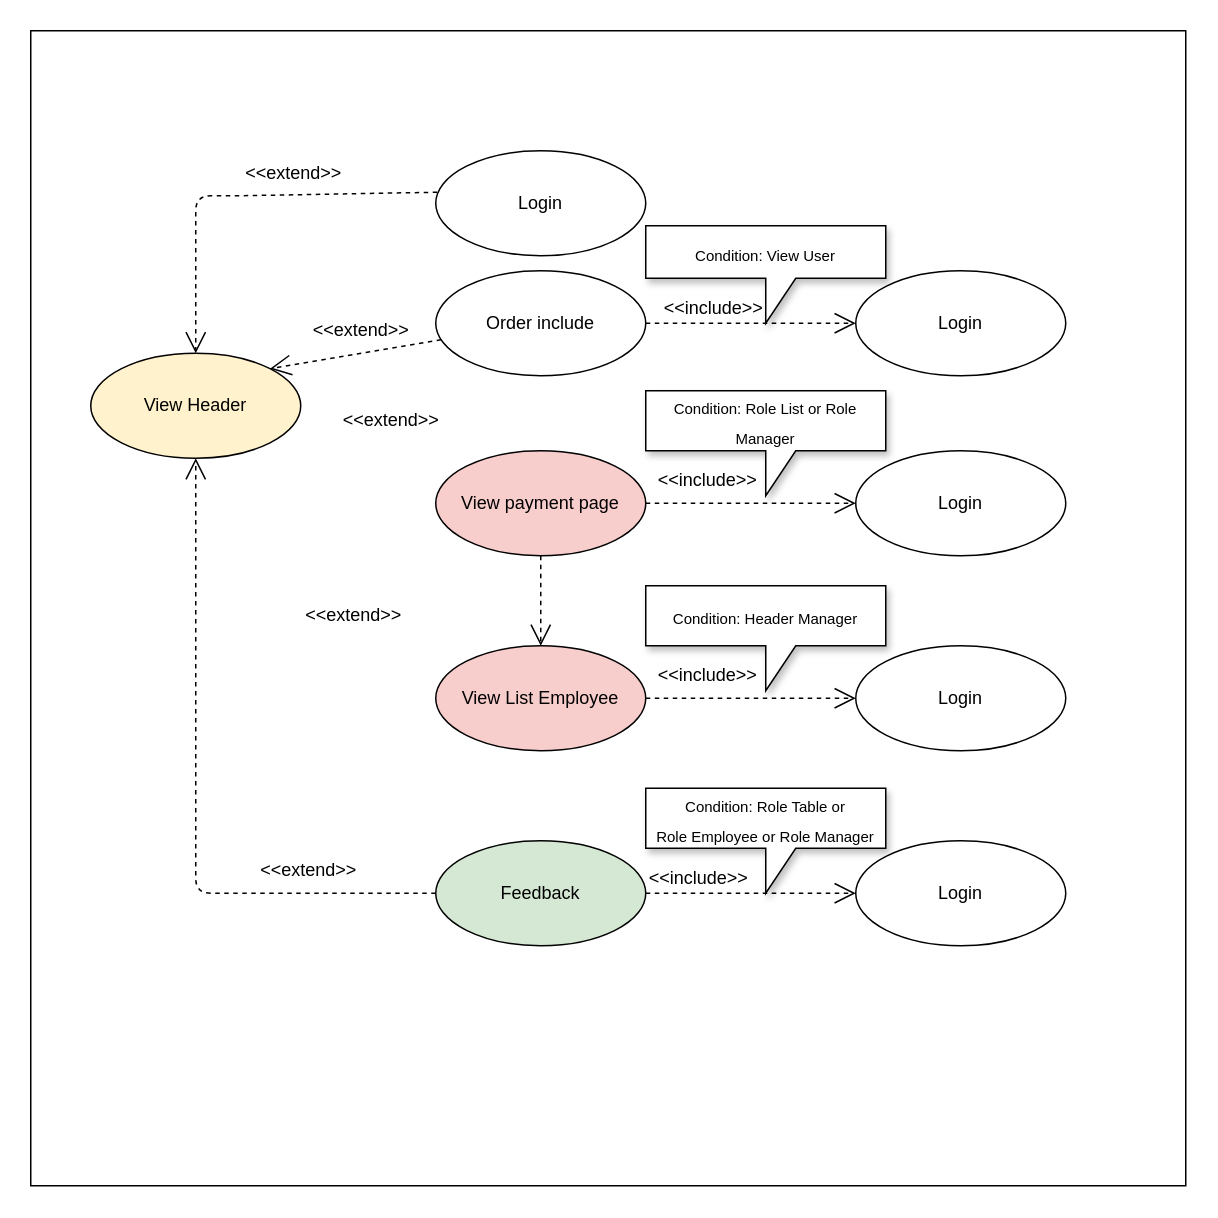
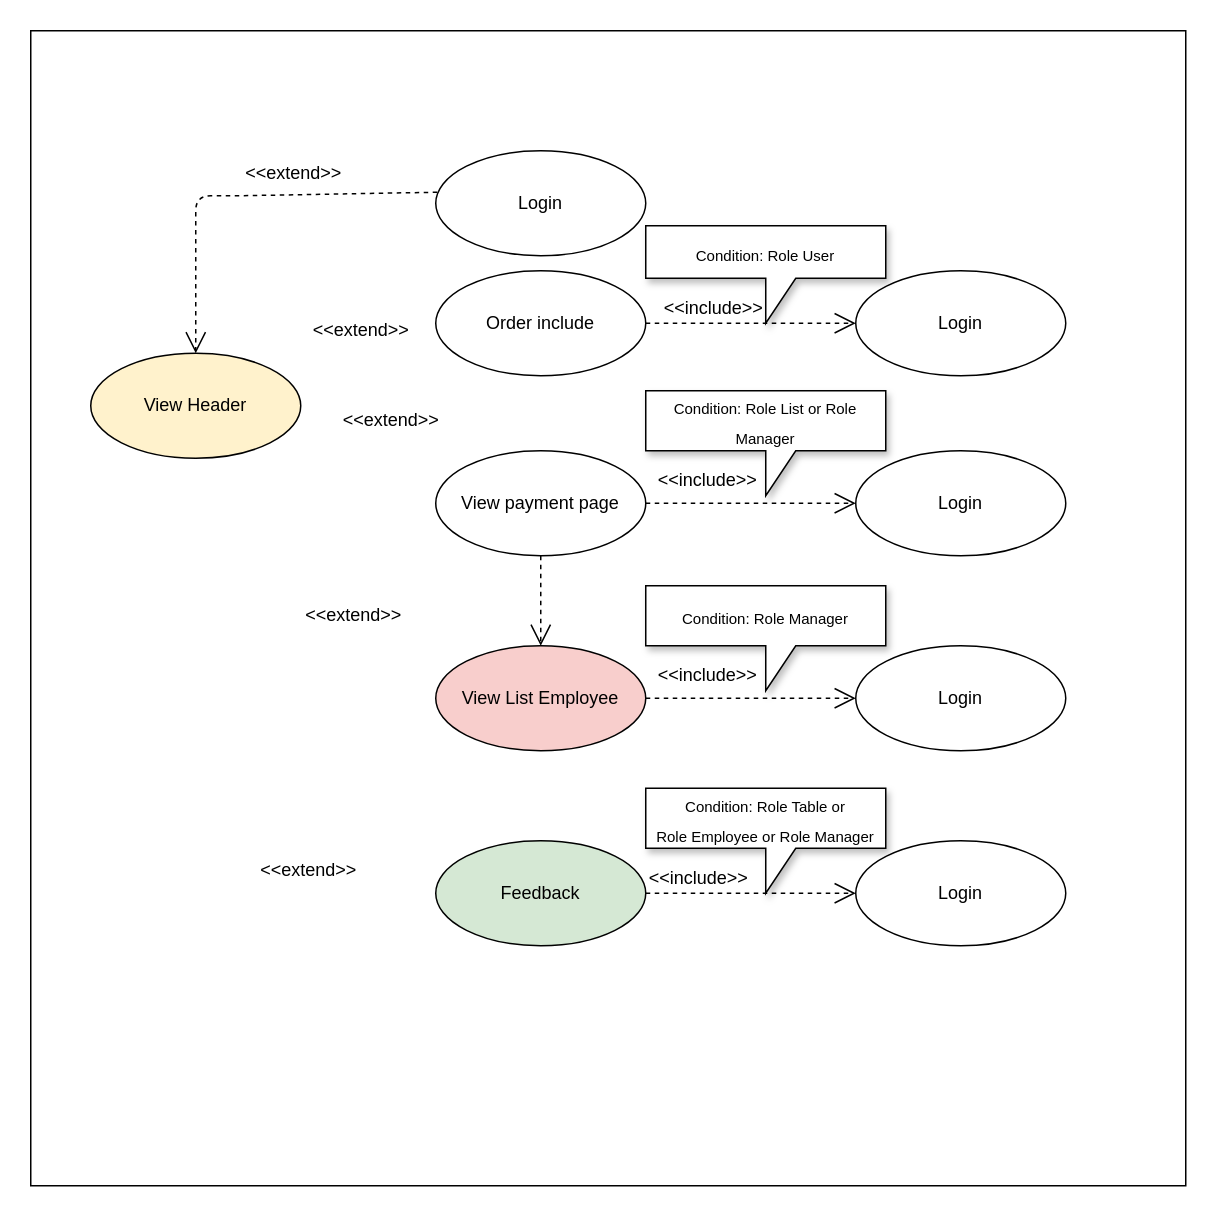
node "Condition: View User": label "Condition: View User" -> "Condition: Role User"
edge "Order include" -> "View Header": removed
node "View payment page": fillcolor #f8cecc -> #ffffff
node "Condition: Header Manager": label "Condition: Header Manager" -> "Condition: Role Manager"
edge "Feedback" -> "View Header": removed
